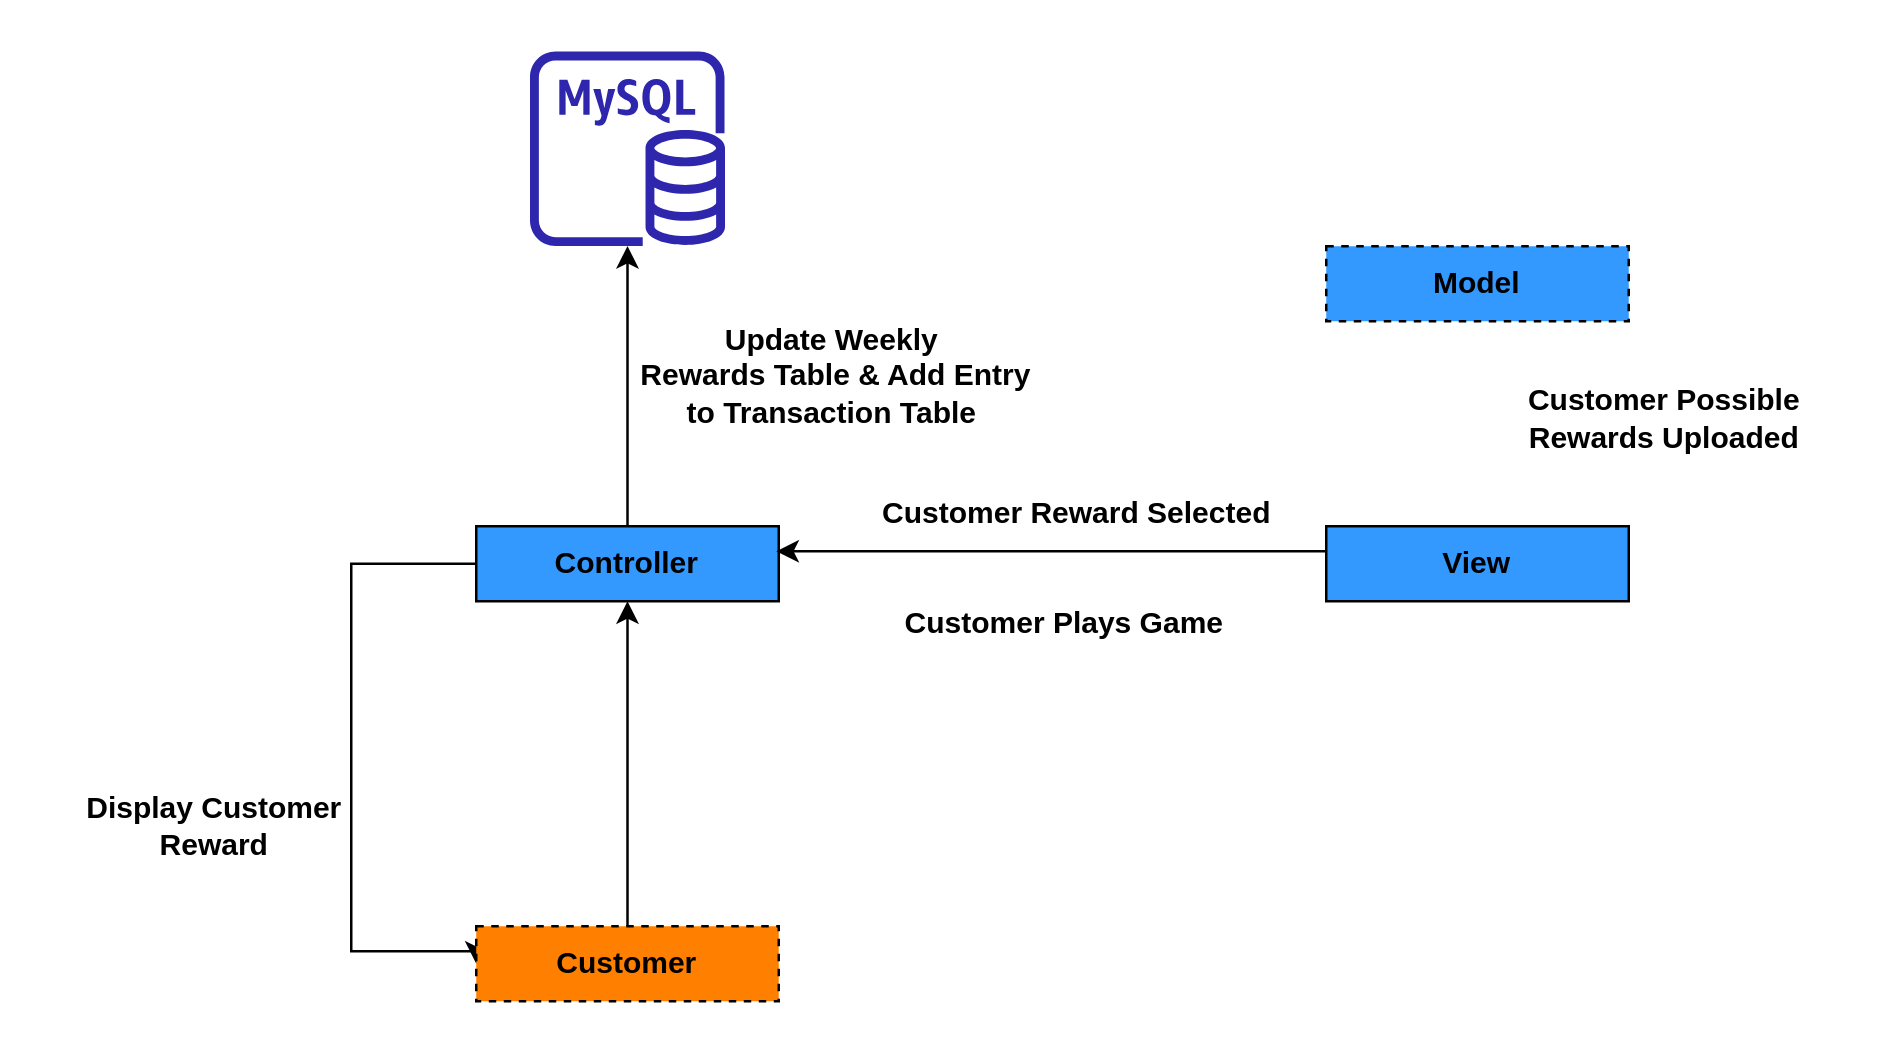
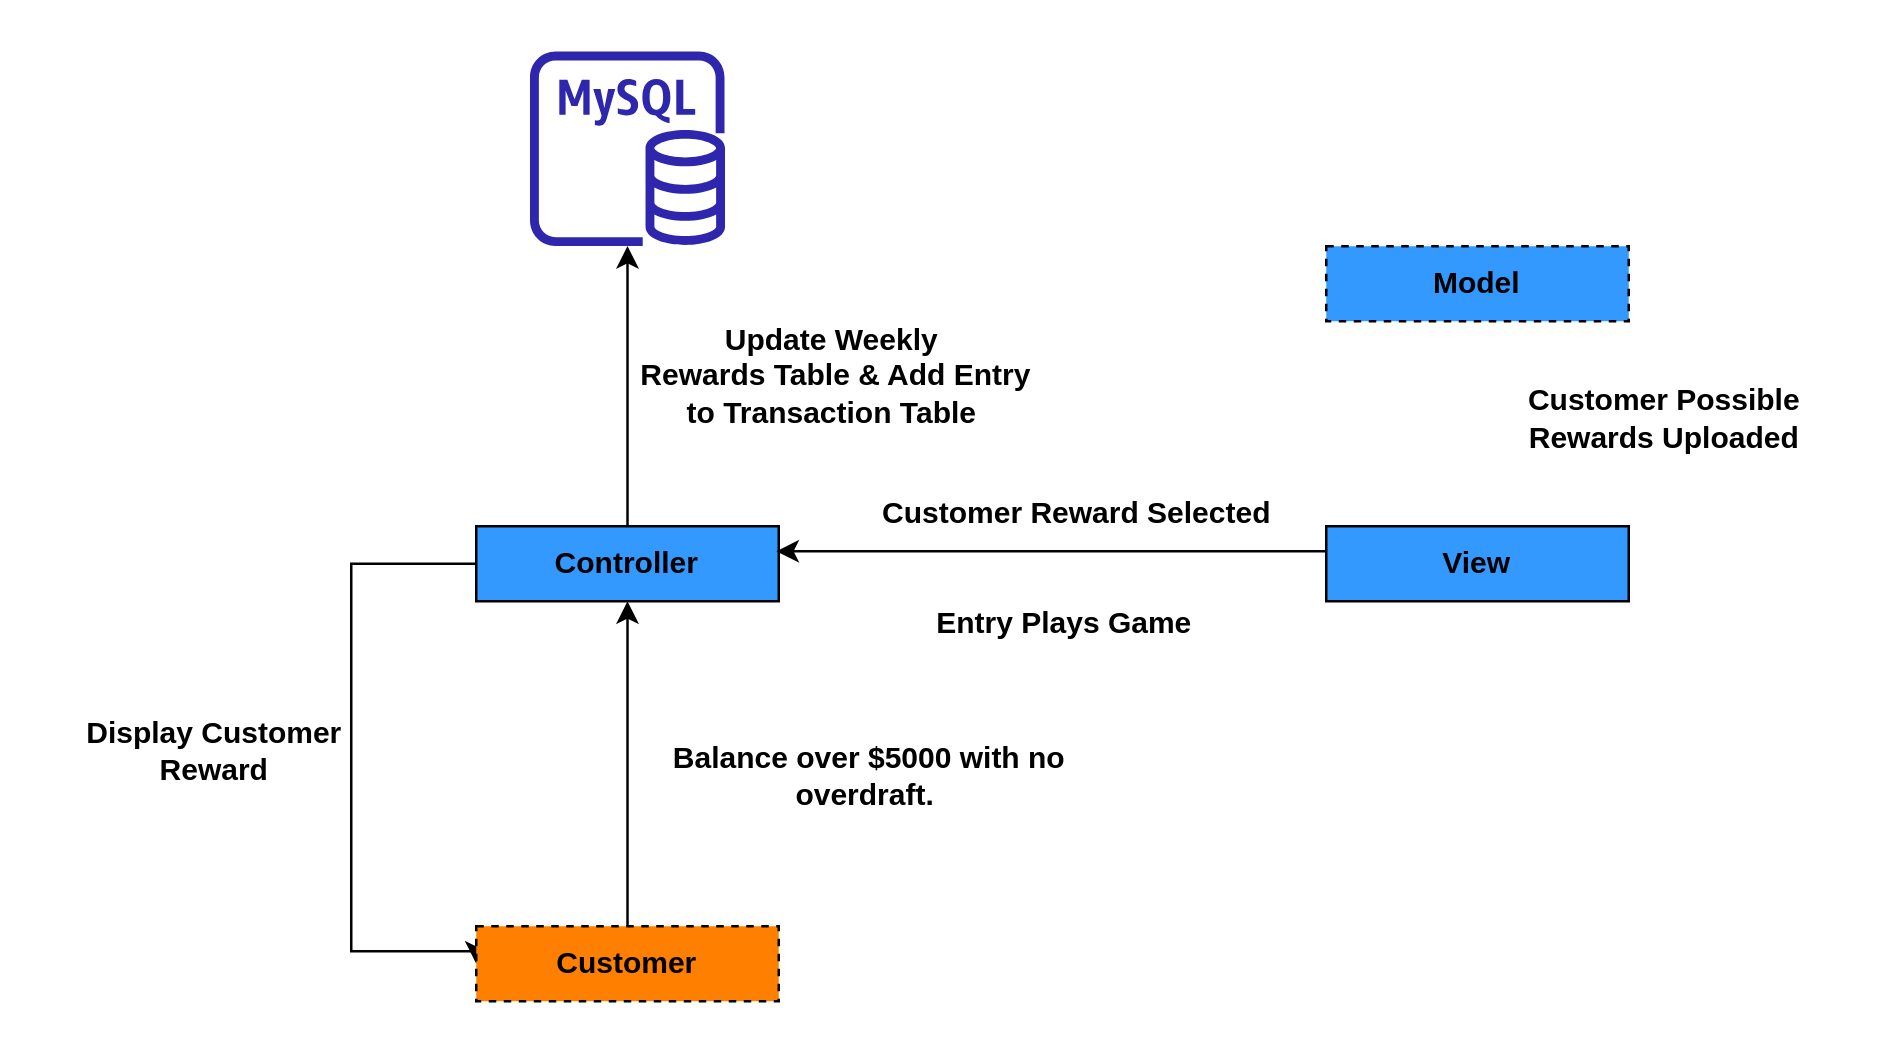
node "Customer Plays Game": label "Customer Plays Game" -> "Entry Plays Game"
node "Balance over $5000 with no overdraft.": added
node "Display Customer Reward": moved (214, 826) -> (214, 751)
